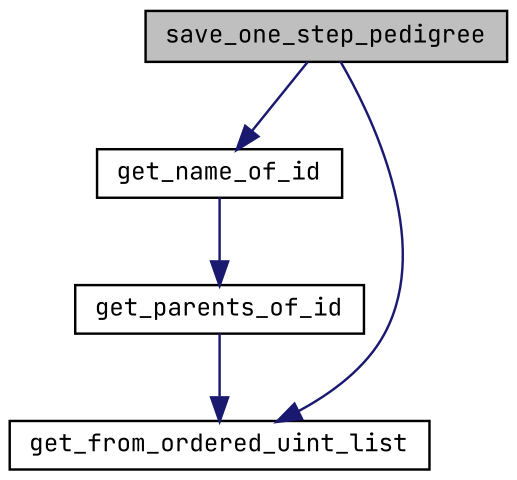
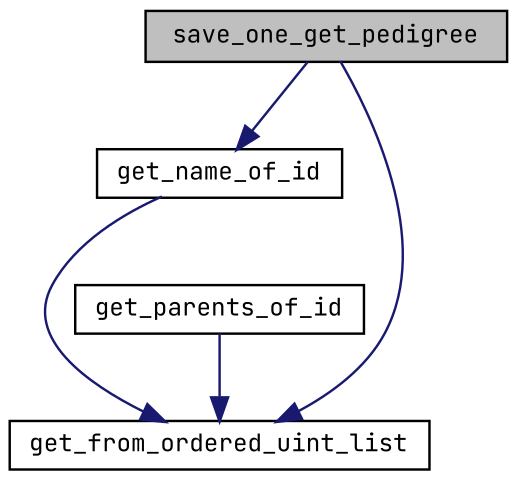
node "save_one_step_pedigree": label "save_one_step_pedigree" -> "save_one_get_pedigree"
edge "get_name_of_id" -> "get_parents_of_id": now "get_name_of_id" -> "get_from_ordered_uint_list"
